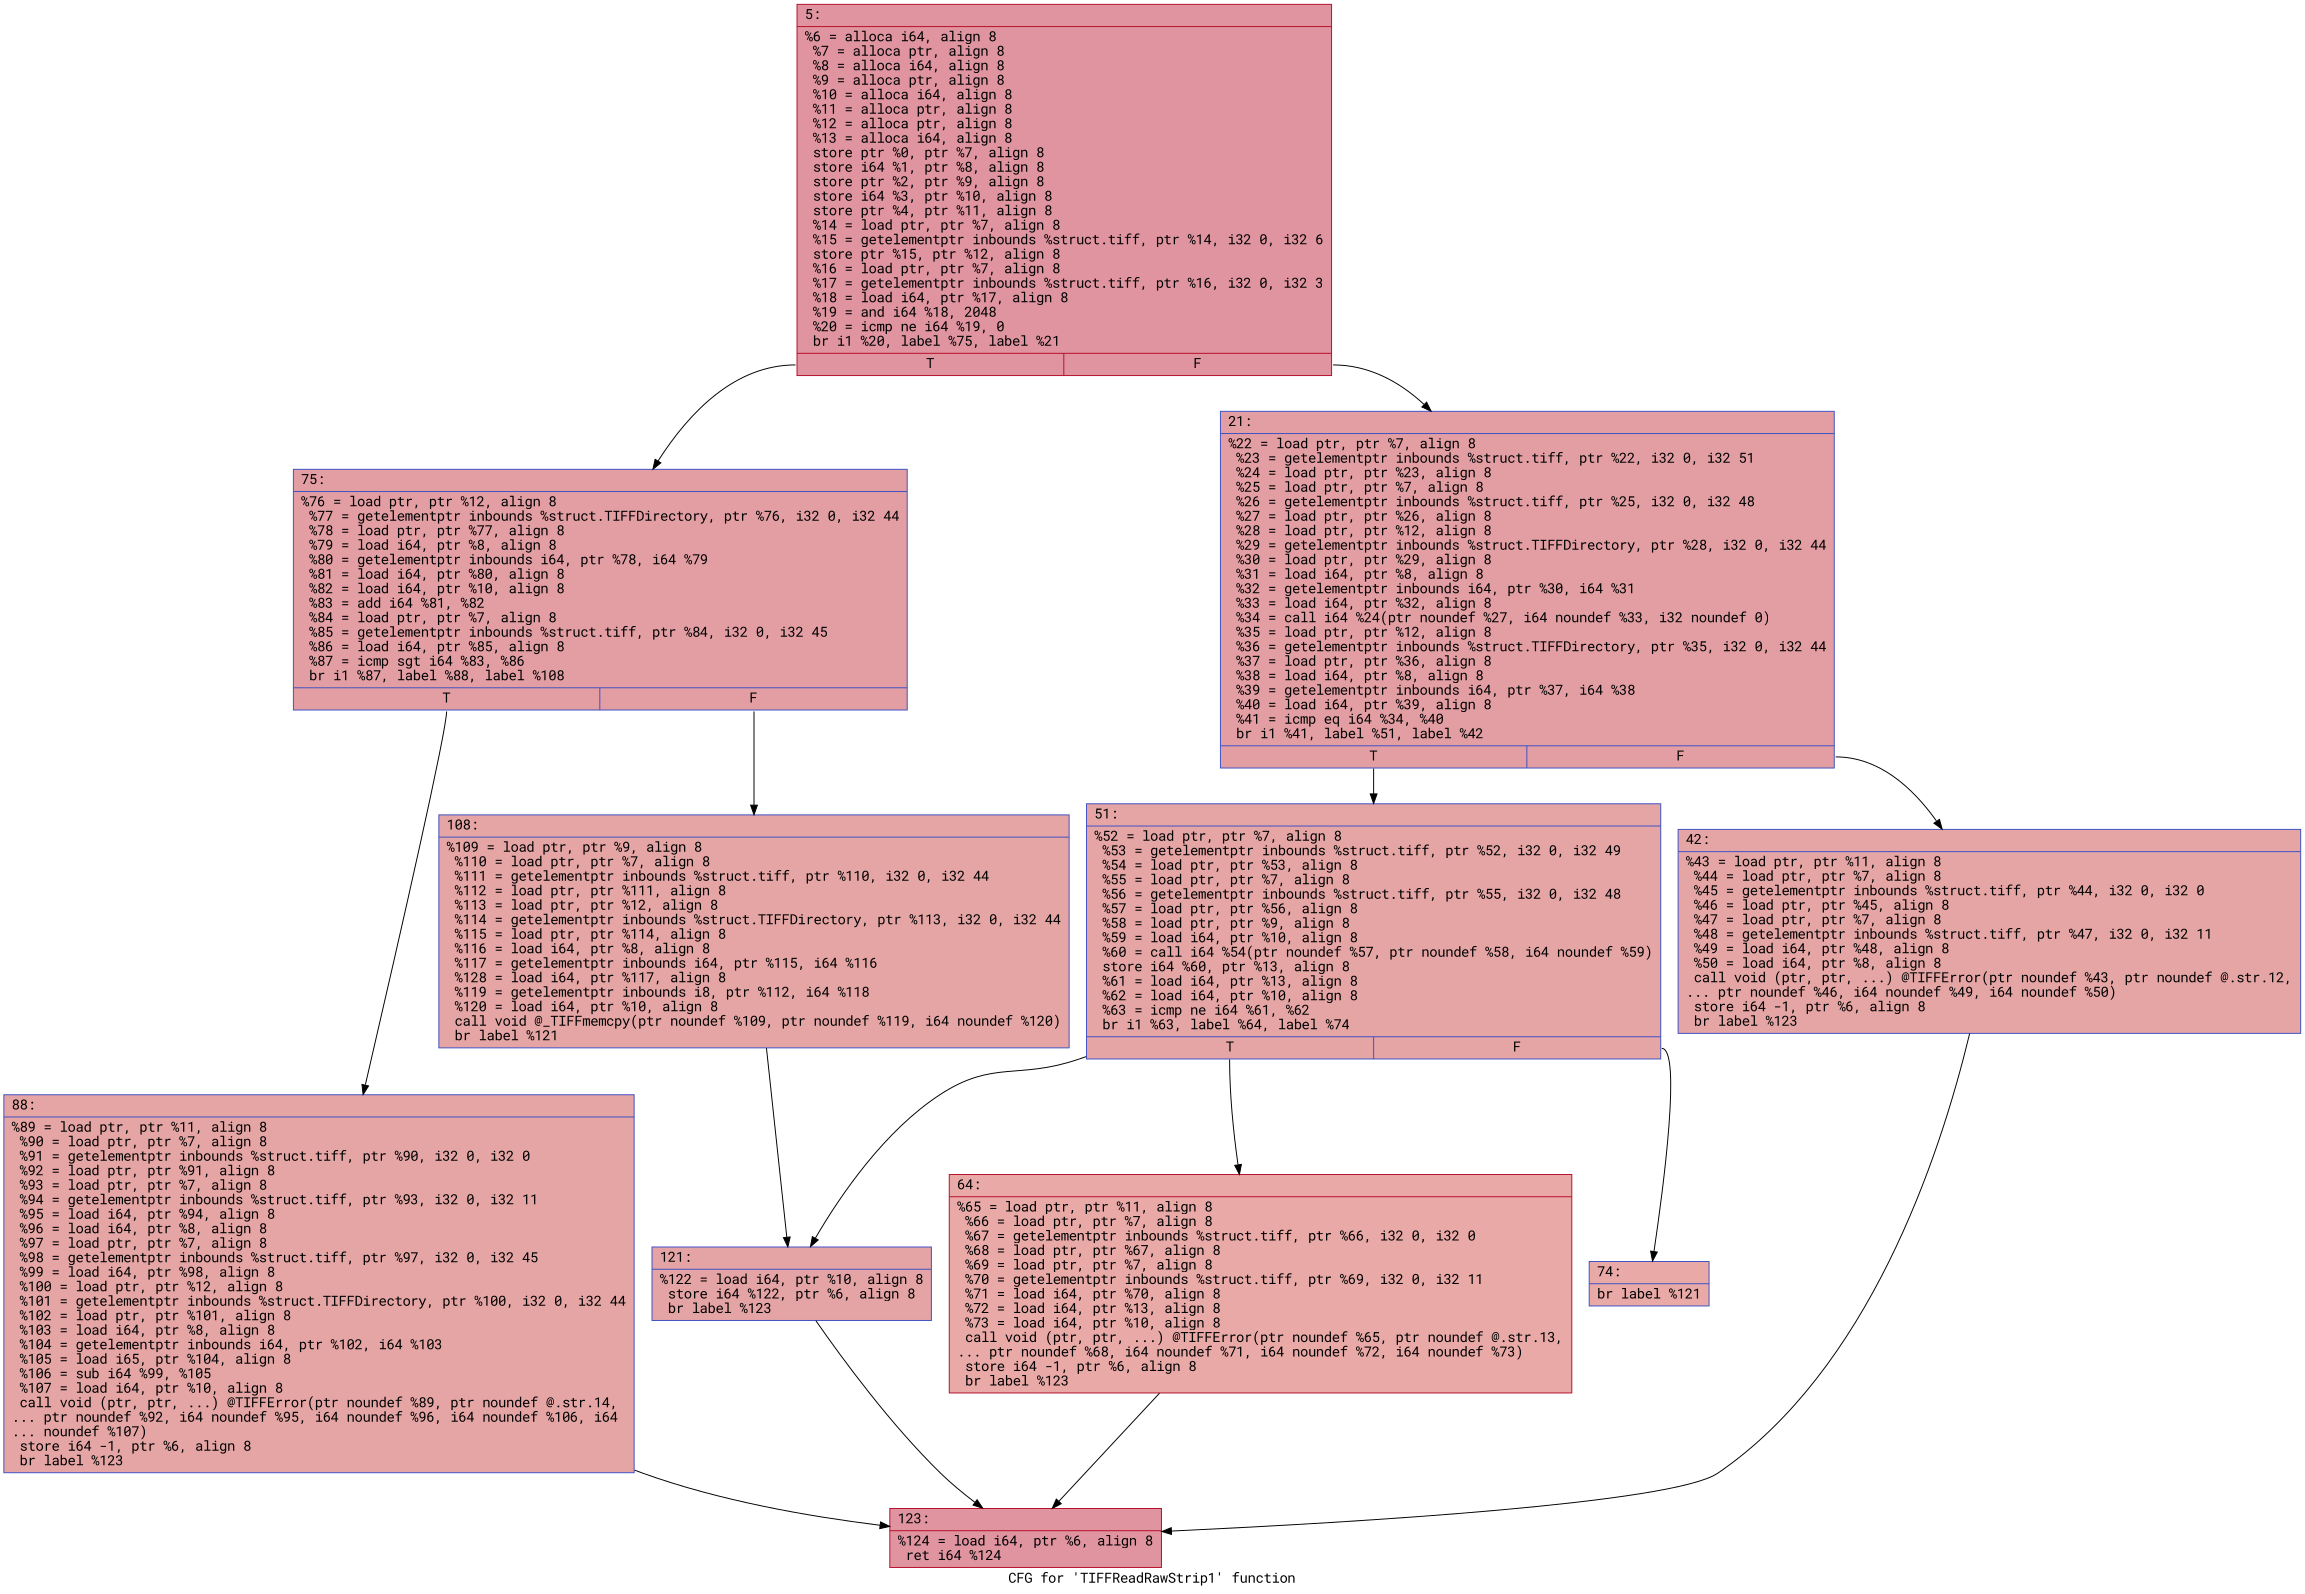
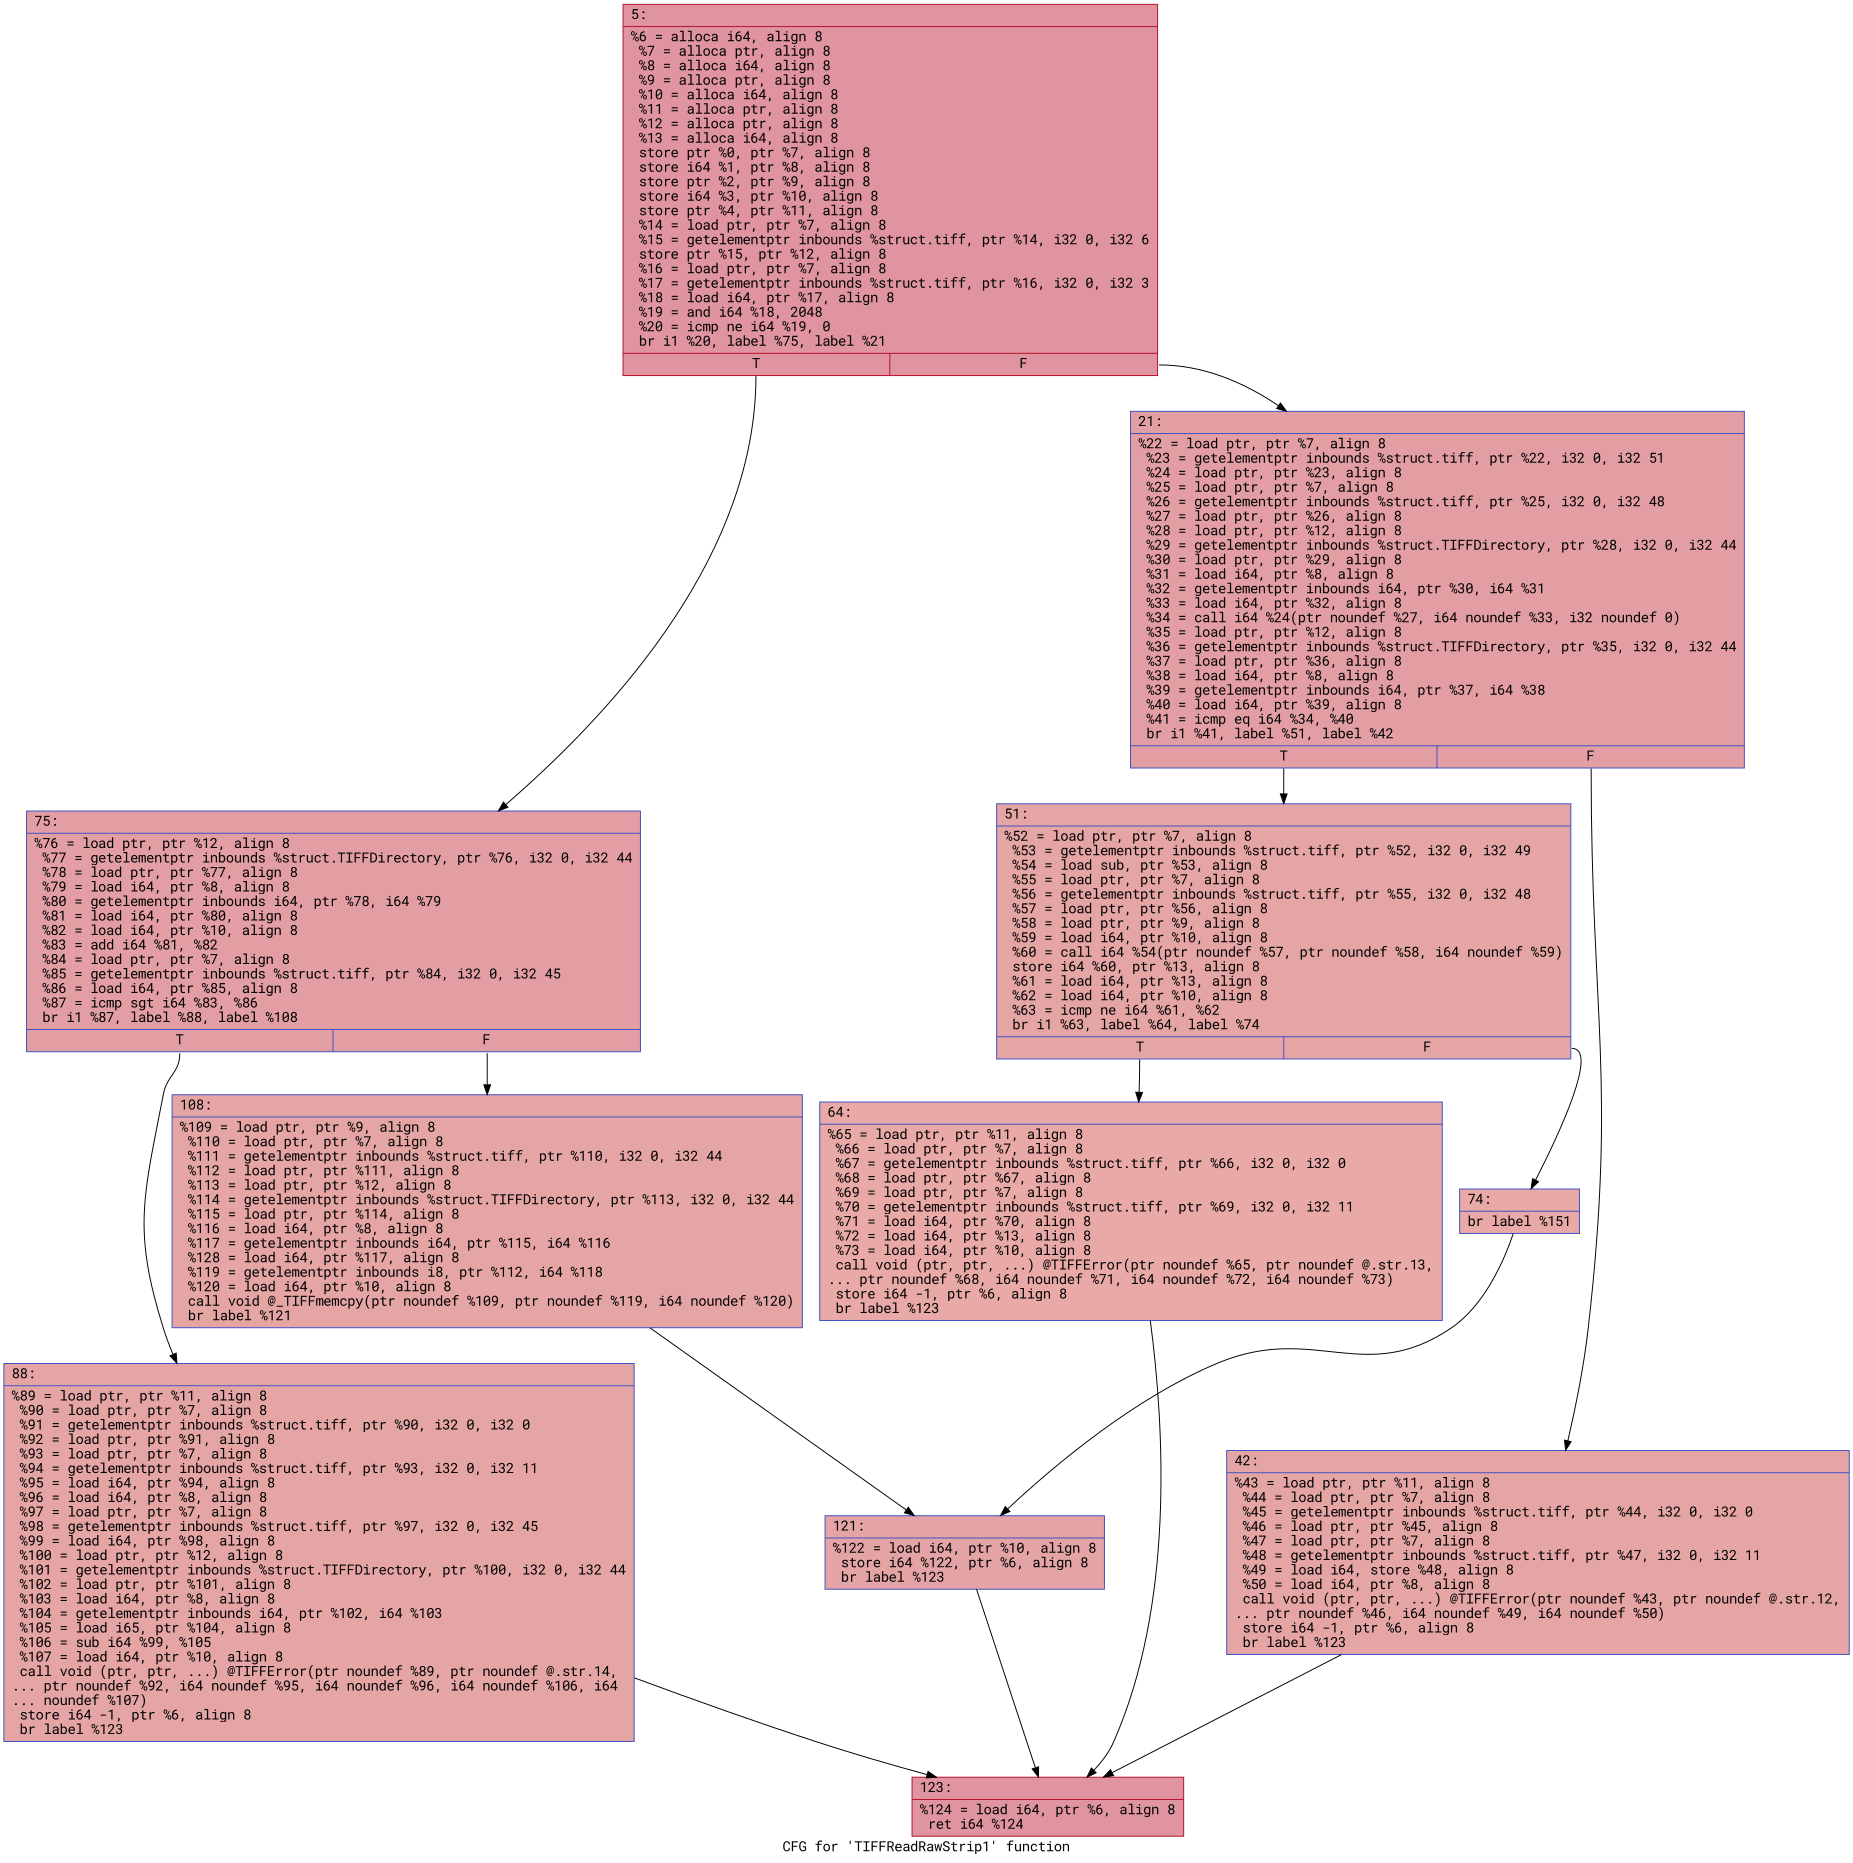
node "51:": text "%54 = load ptr, ptr %53, align 8" -> "%54 = load sub, ptr %53, align 8"
node "42:": text "%49 = load i64, ptr %48, align 8" -> "%49 = load i64, store %48, align 8"
edge "51:" -> "121:": now "74:" -> "121:"
node "64:": color #b70d28ff -> #3d50c3ff
node "74:": text "br label %121" -> "br label %151"
